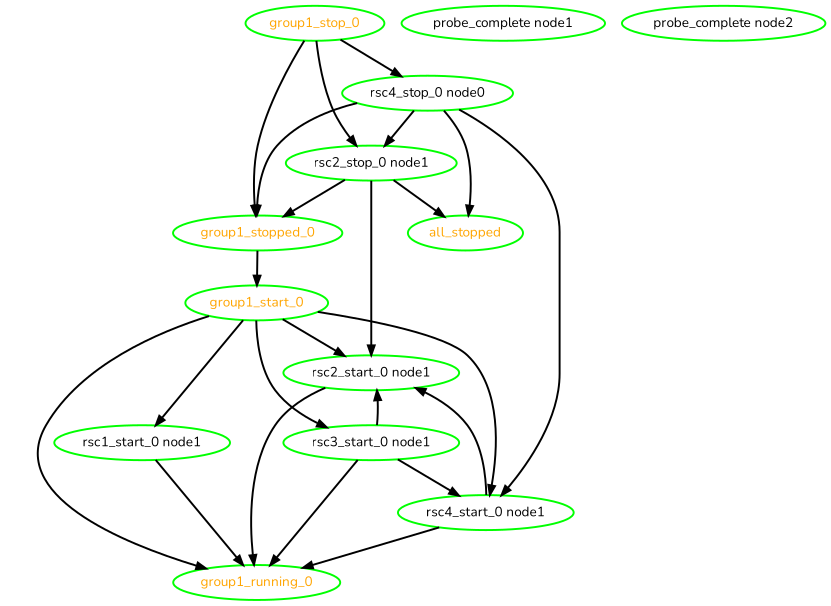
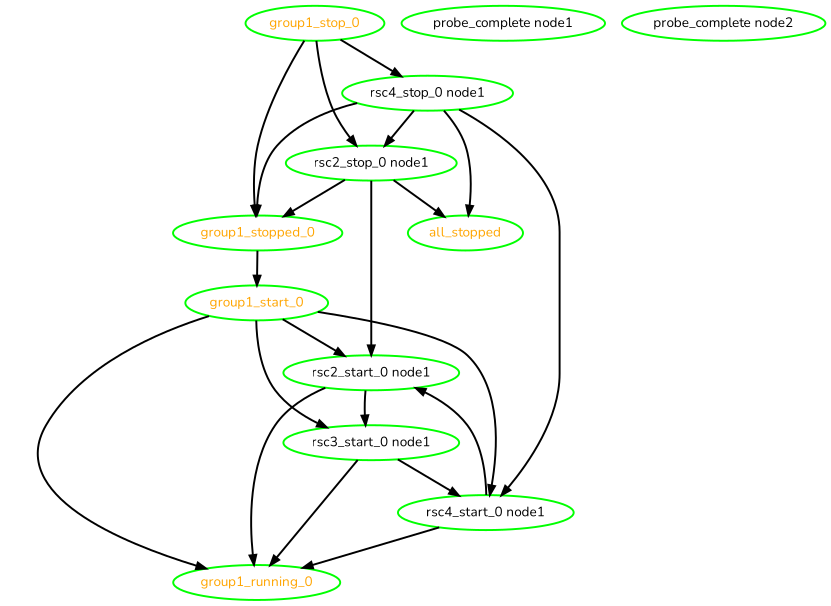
node "rsc4_stop_0 node0": label "rsc4_stop_0 node0" -> "rsc4_stop_0 node1"
edge "rsc3_start_0 node1" -> "rsc2_start_0 node1": reversed
node "rsc1_start_0 node1": removed
